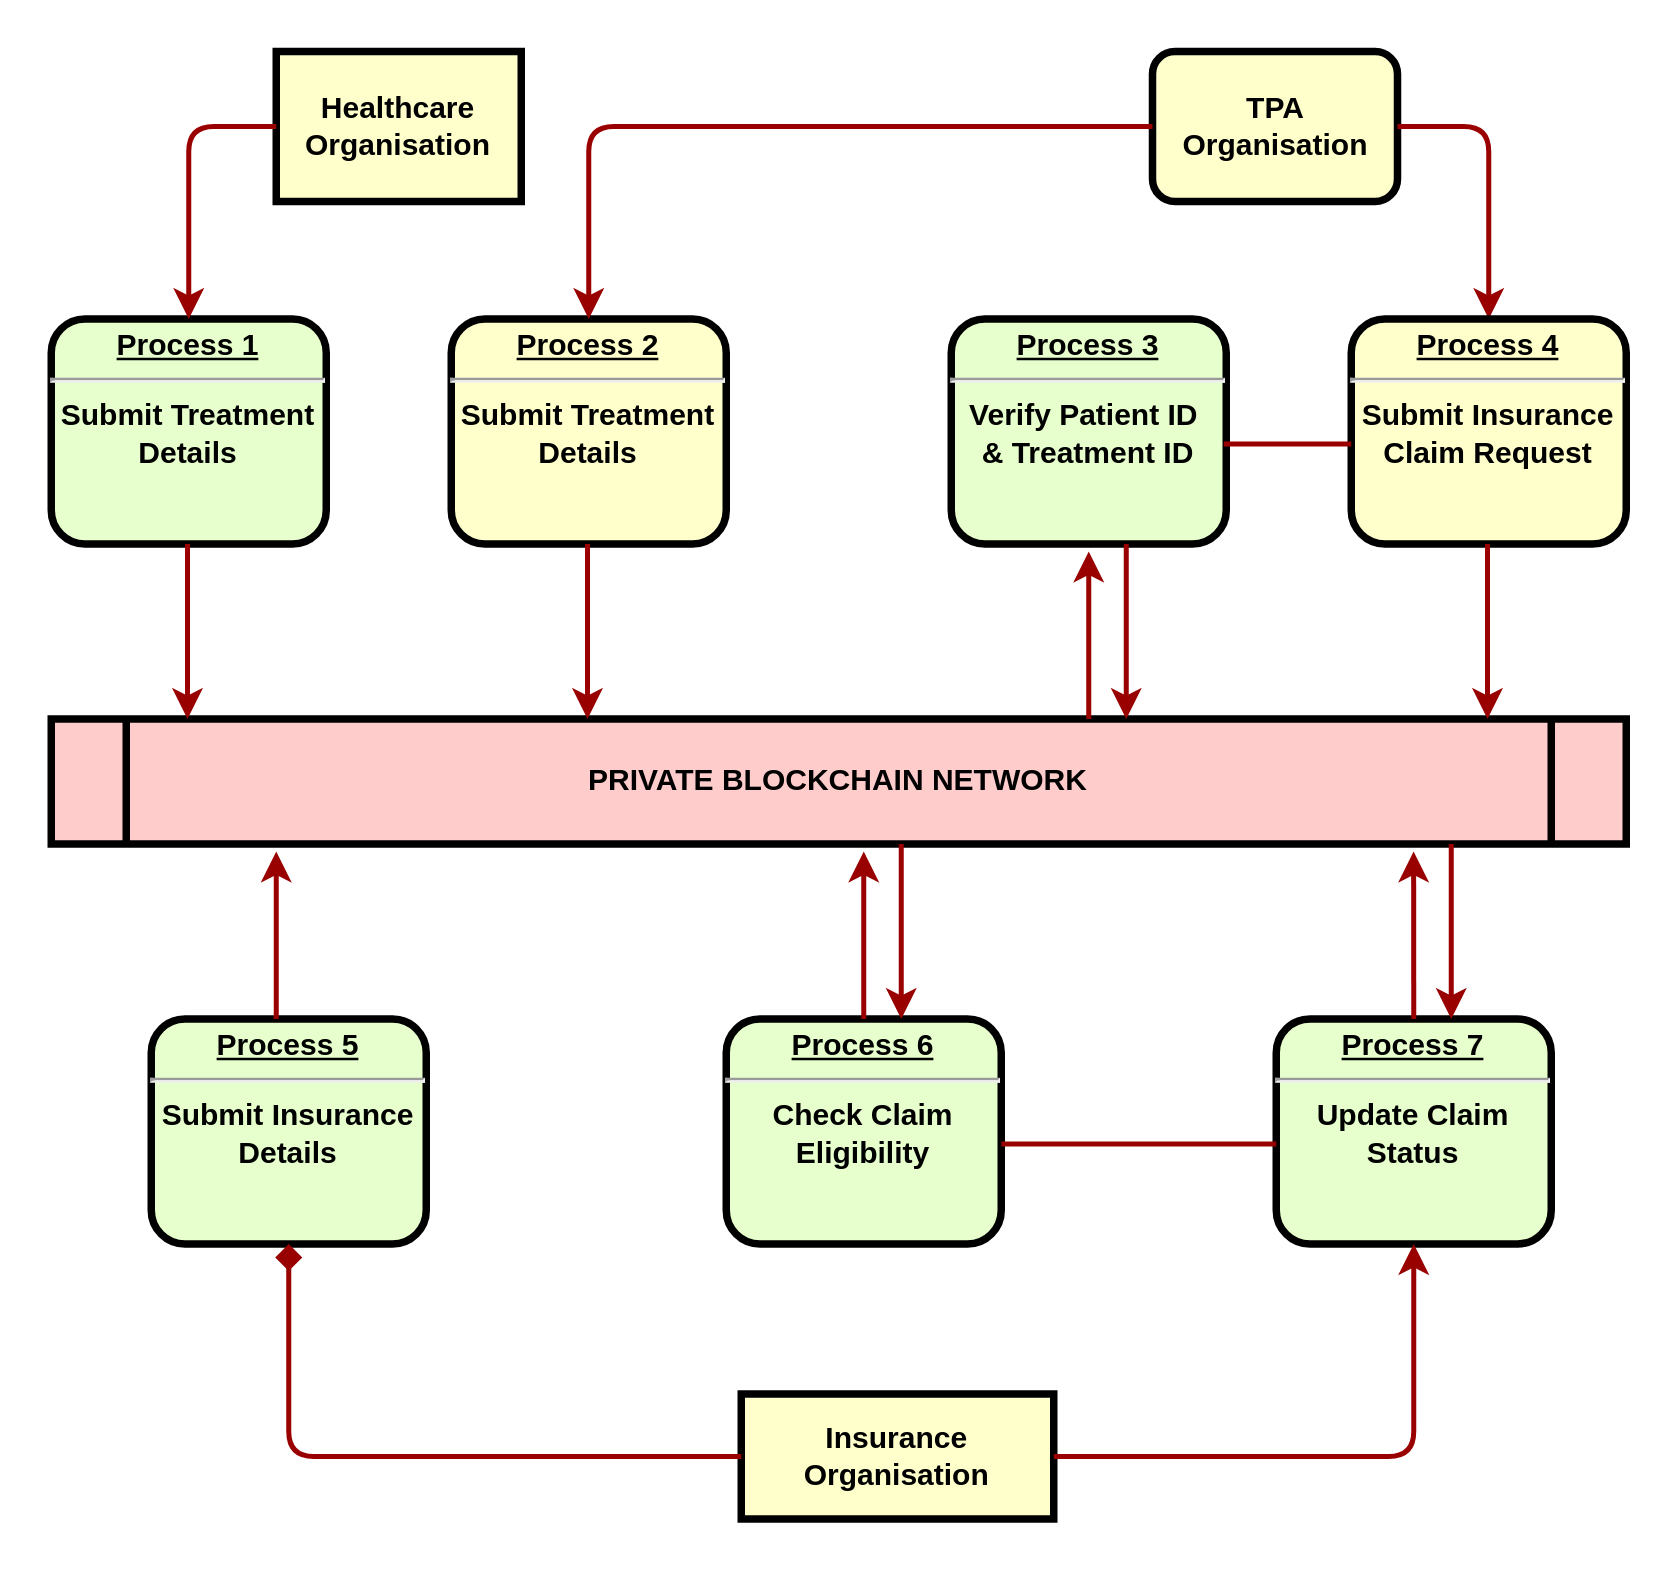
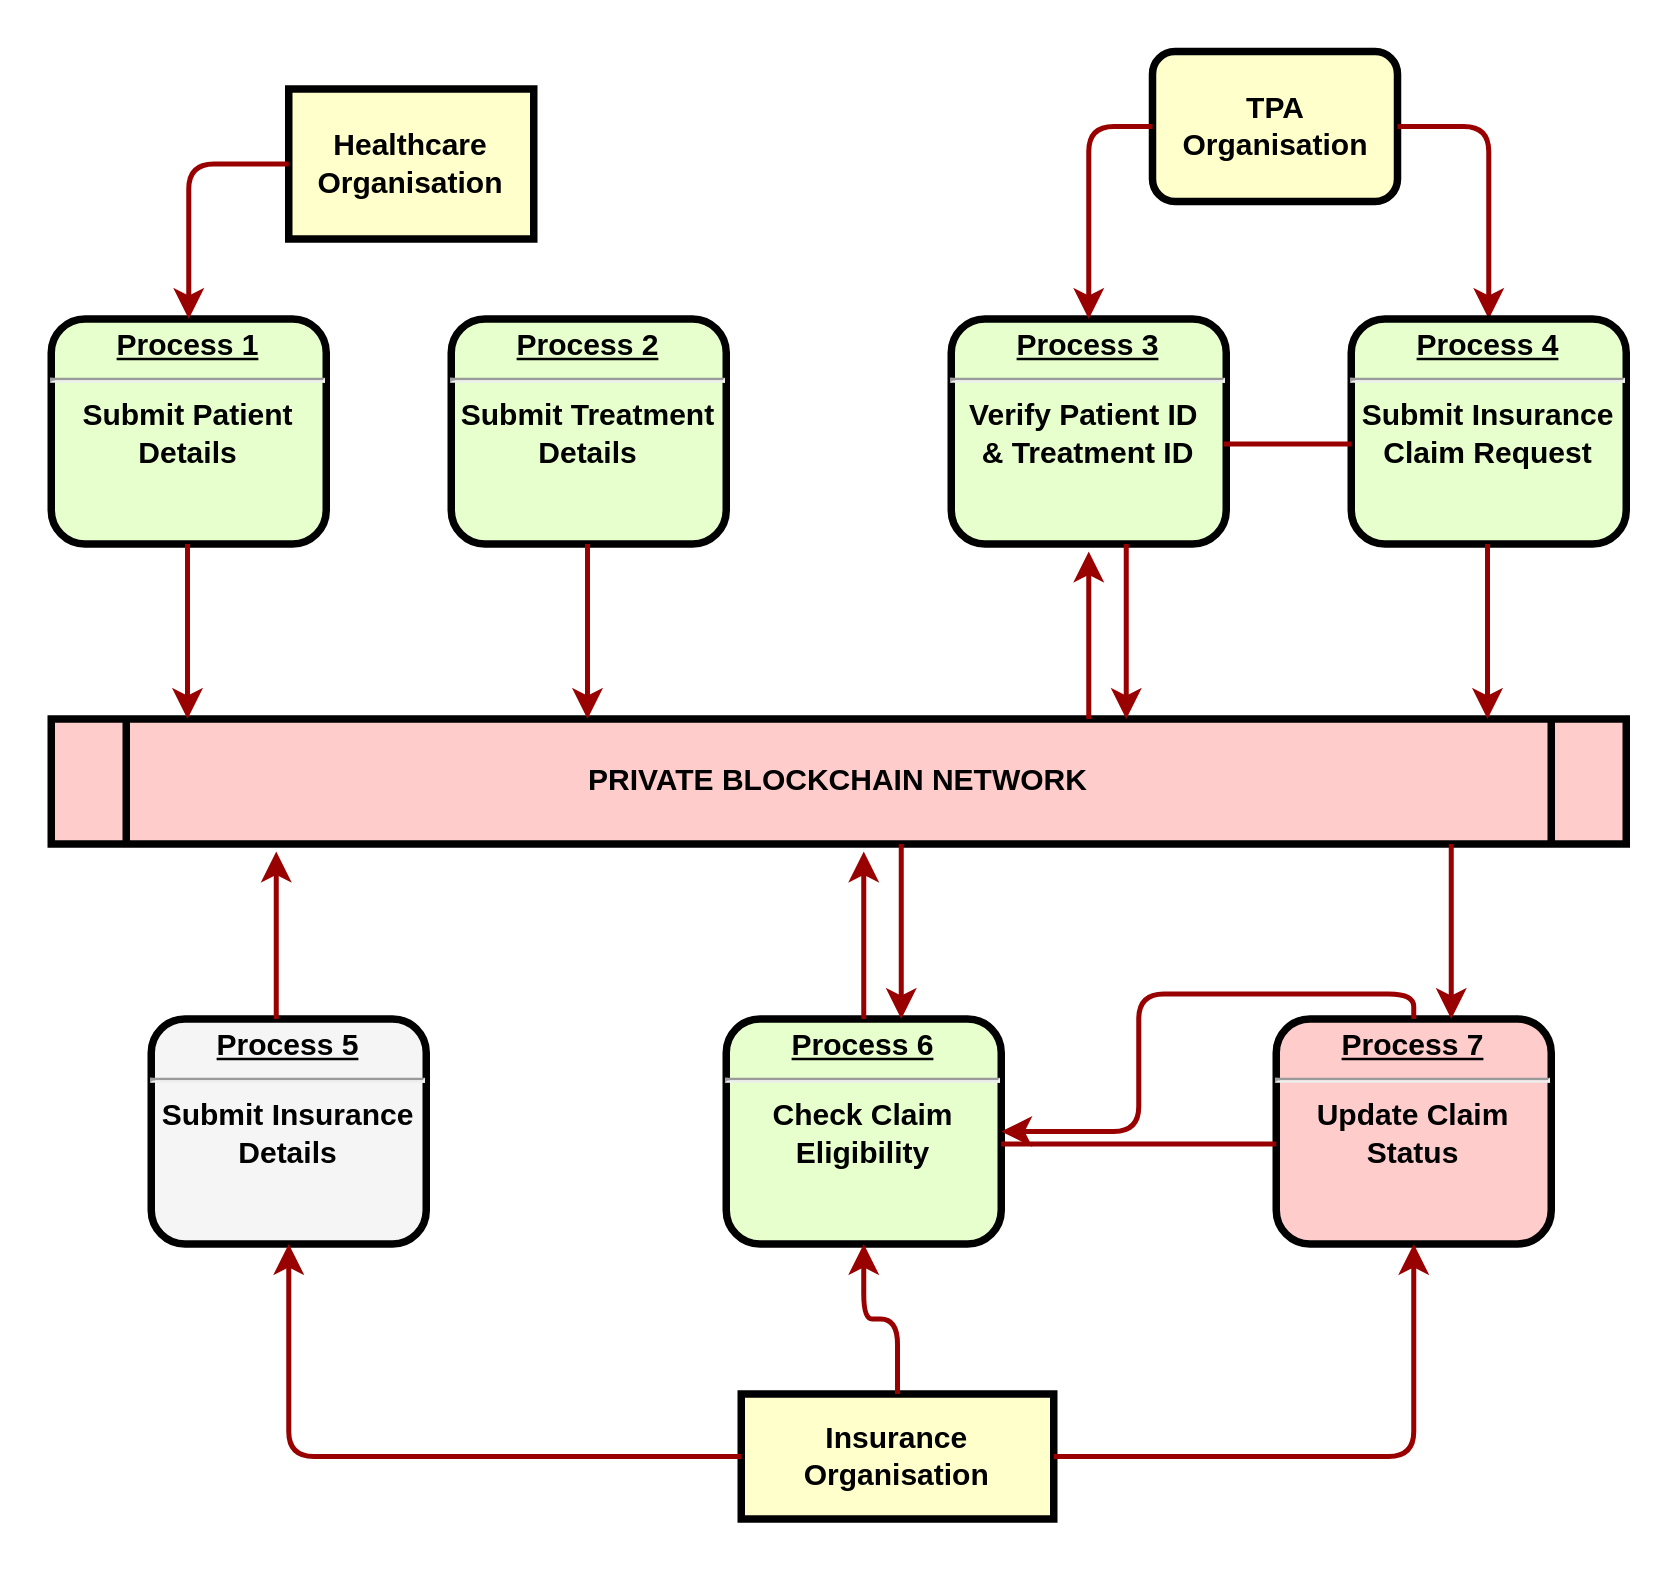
node "Healthcare Organisation": moved (399, 126) -> (411, 164)
edge "TPA Organisation" -> "Process 2 Submit Treatment Details": now "TPA Organisation" -> "Process 3 Verify Patient ID & Treatment ID"
node "Process 1 Submit Treatment Details": label "Process 1 Submit Treatment Details" -> "Process 1 Submit Patient Details"
node "Process 2 Submit Treatment Details": fillcolor #ffffcc -> #e6ffcc
node "Process 4 Submit Insurance Claim Request": fillcolor #ffffcc -> #e6ffcc
edge "Process 7 Update Claim Status" -> "PRIVATE BLOCKCHAIN NETWORK": now "Process 7 Update Claim Status" -> "Process 6 Check Claim Eligibility"
node "Process 5 Submit Insurance Details": fillcolor #e6ffcc -> #f5f5f5
node "Process 7 Update Claim Status": fillcolor #e6ffcc -> #ffcccc
edge "Insurance Organisation" -> "Process 5 Submit Insurance Details": arrowhead diamond -> classic
edge "Insurance Organisation" -> "Process 6 Check Claim Eligibility": added
